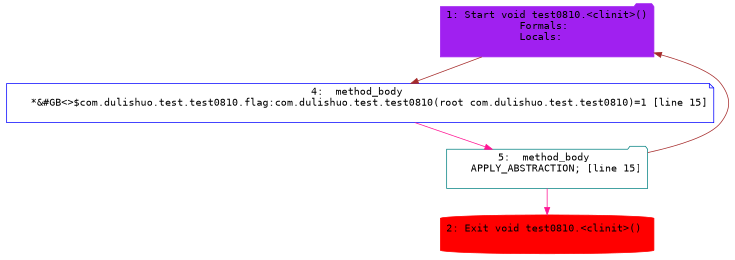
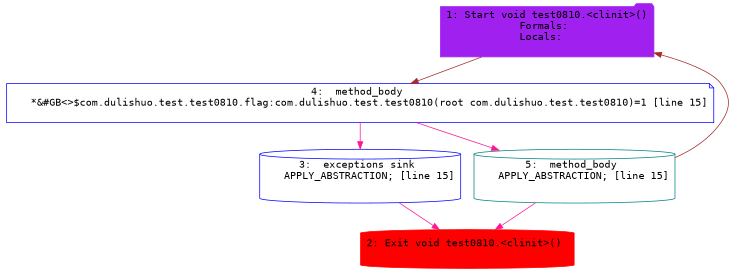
node "5:  method_body APPLY_ABSTRACTION; [line 15]": shape folder -> cylinder
node "3:  exceptions sink APPLY_ABSTRACTION; [line 15]": added
